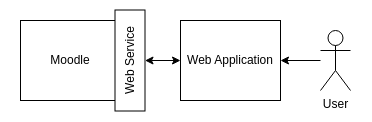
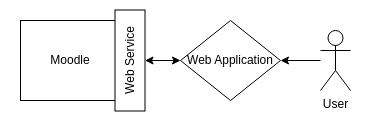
node "Web Application": shape rectangle -> diamond
